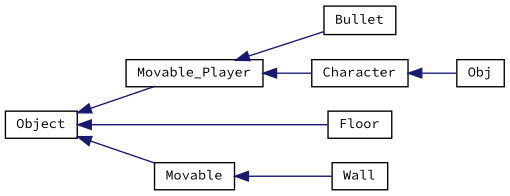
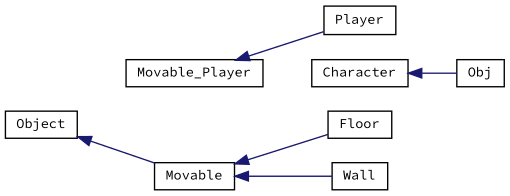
node "Bullet": label "Bullet" -> "Player"
edge "Character" -> "Movable_Player": removed
edge "Movable_Player" -> "Object": removed
edge "Floor" -> "Object": now "Floor" -> "Movable"
